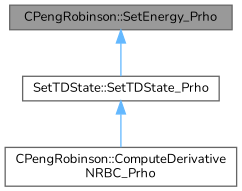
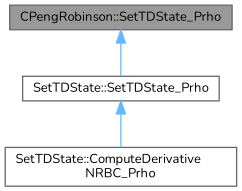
node "CPengRobinson::SetEnergy_Prho": label "CPengRobinson::SetEnergy_Prho" -> "CPengRobinson::SetTDState_Prho"
node "CPengRobinson::ComputeDerivative NRBC_Prho": label "CPengRobinson::ComputeDerivative NRBC_Prho" -> "SetTDState::ComputeDerivative NRBC_Prho"
